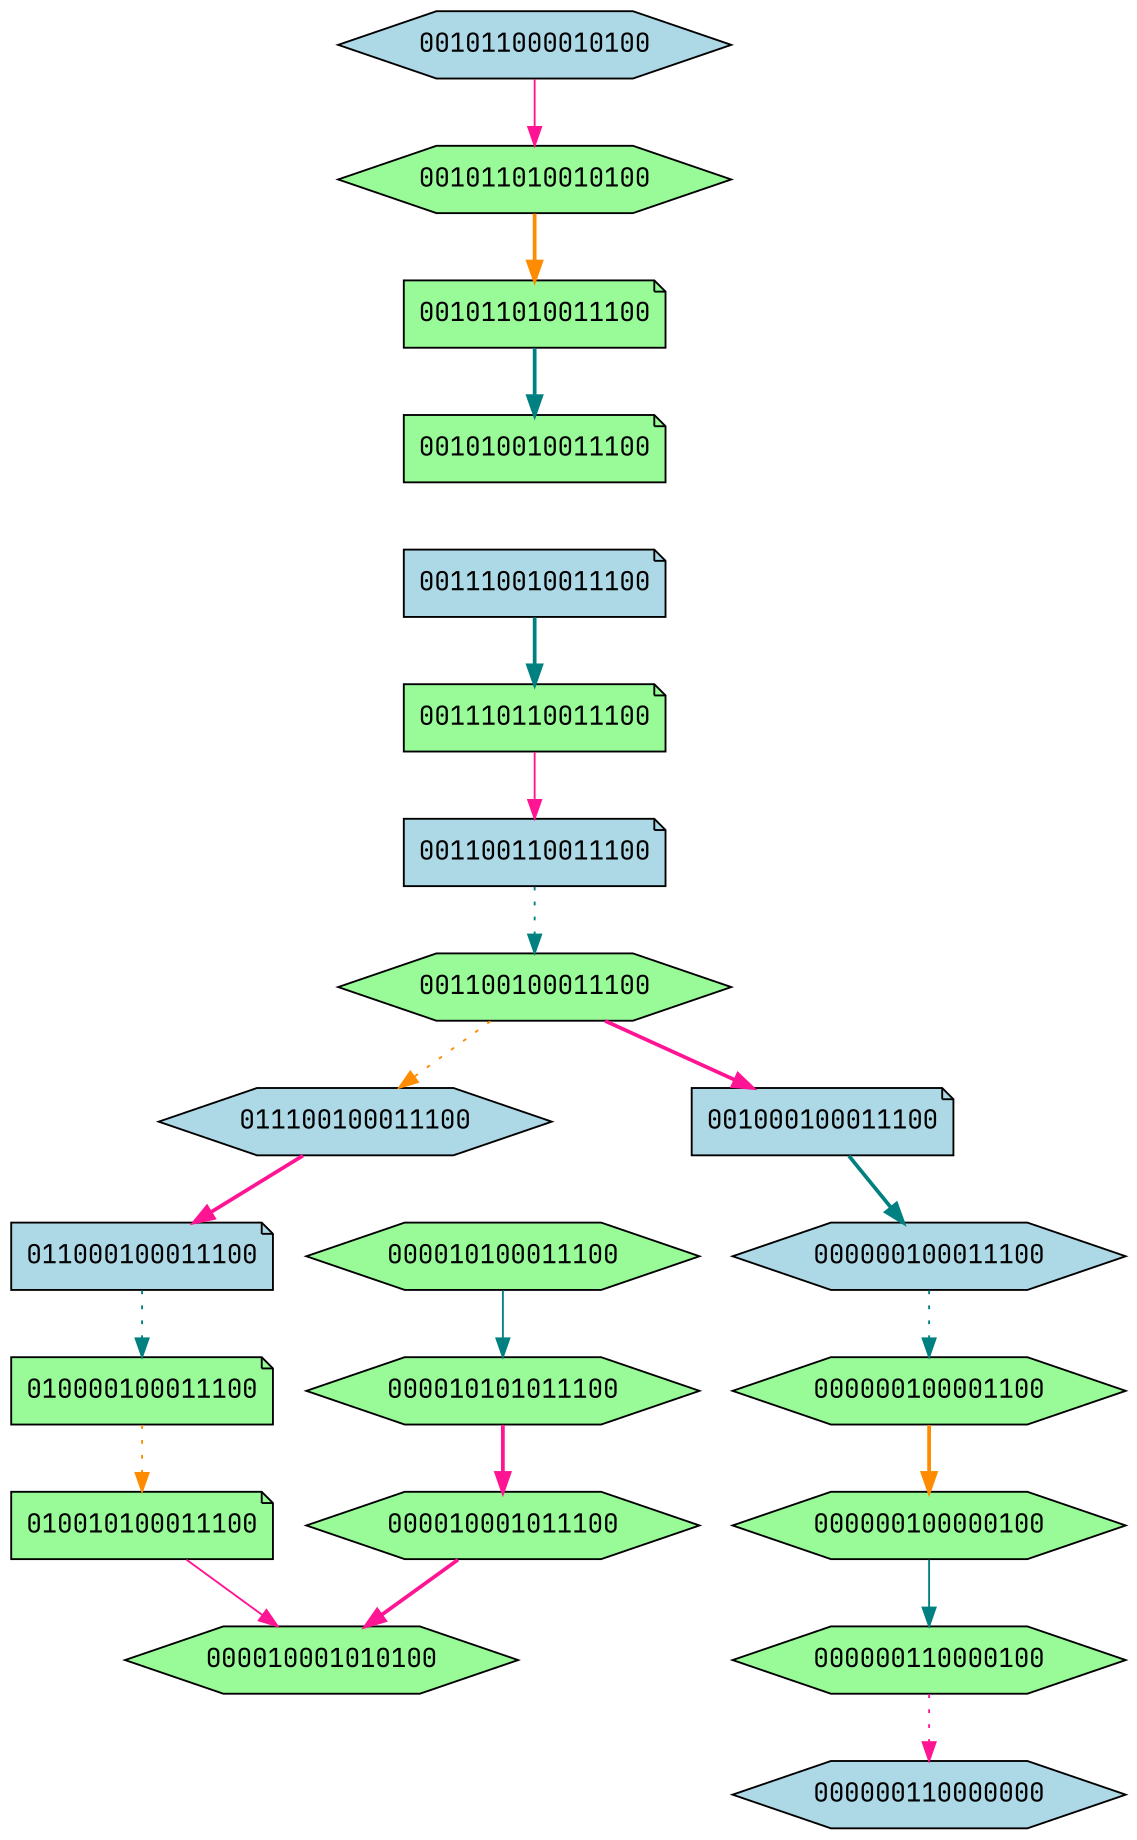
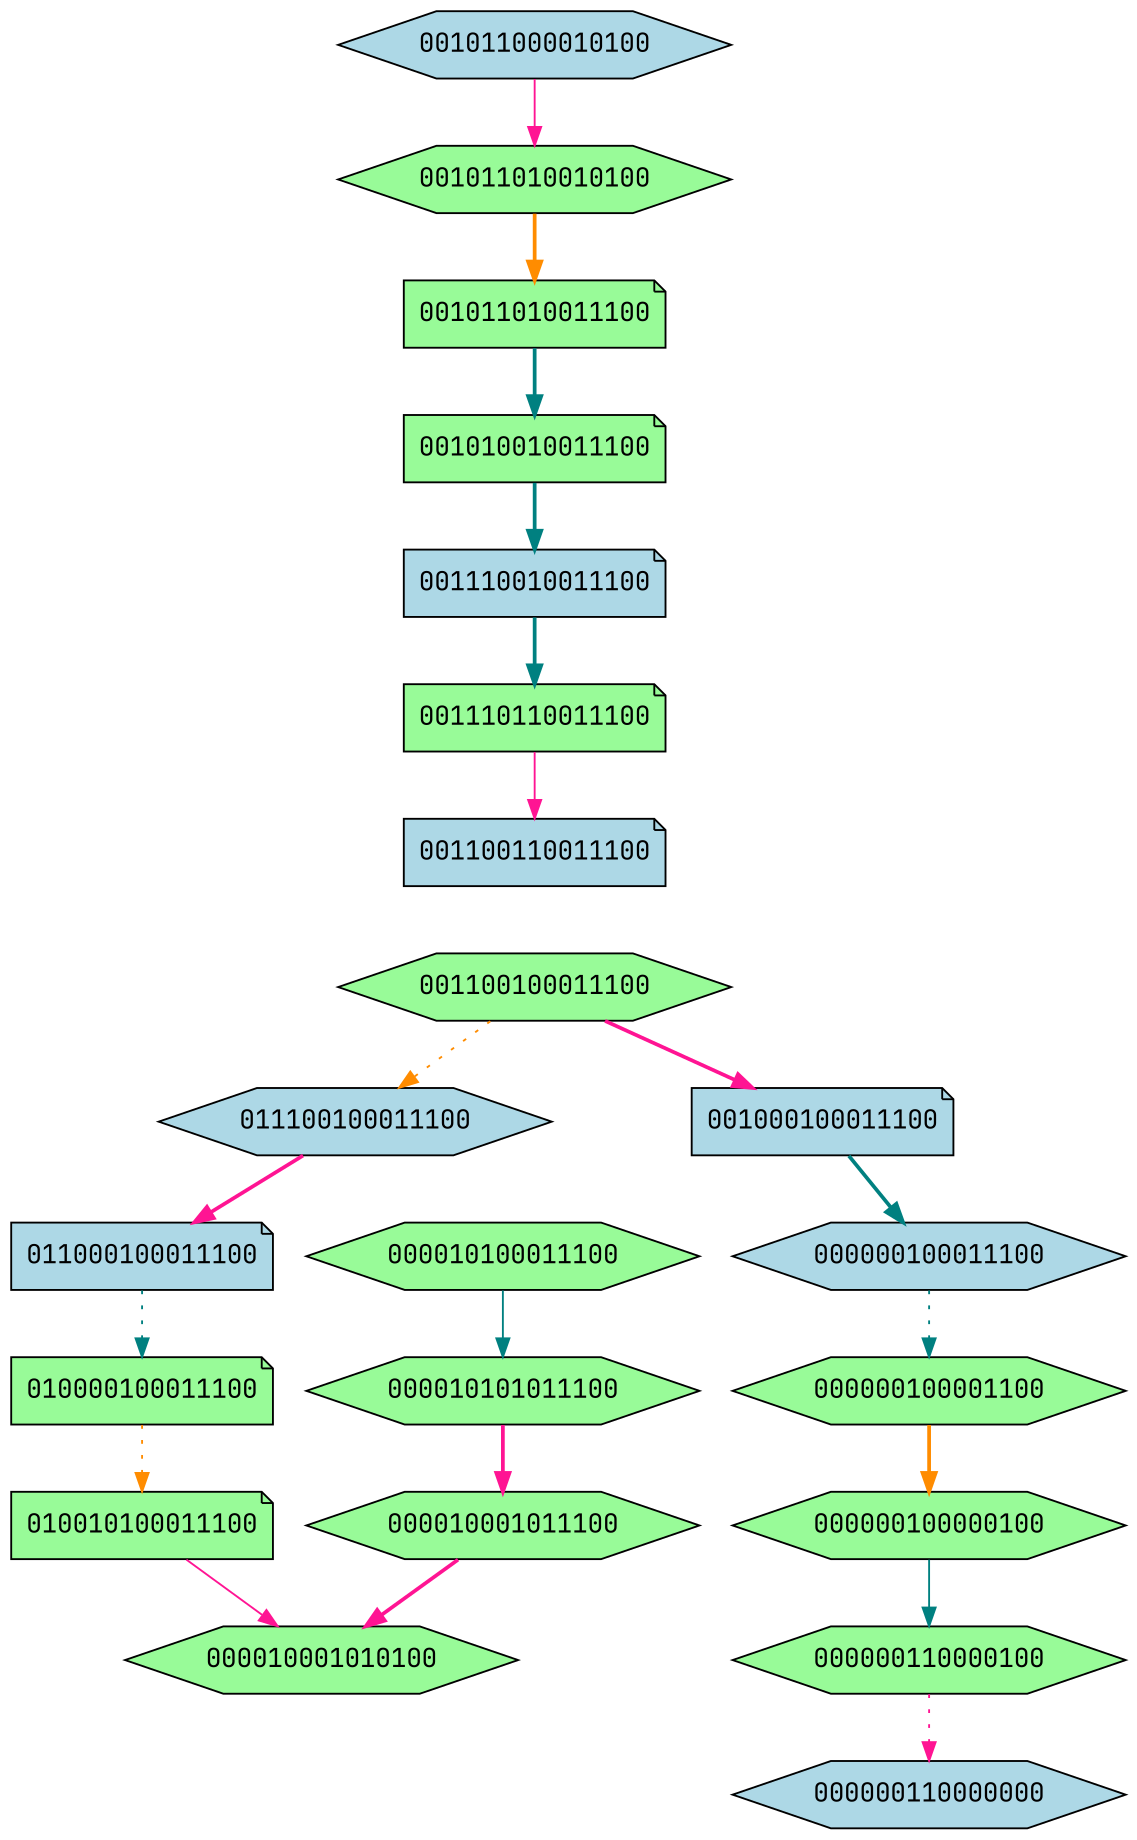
edge "001010010011100" -> "001110010011100": added
edge "001100110011100" -> "001100100011100": removed
